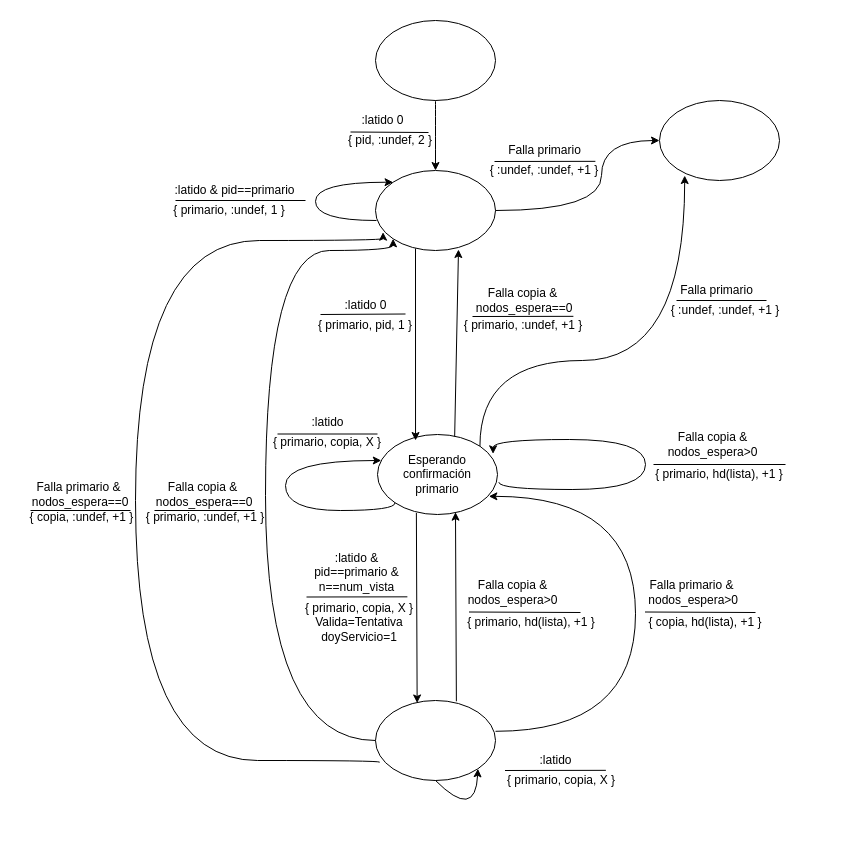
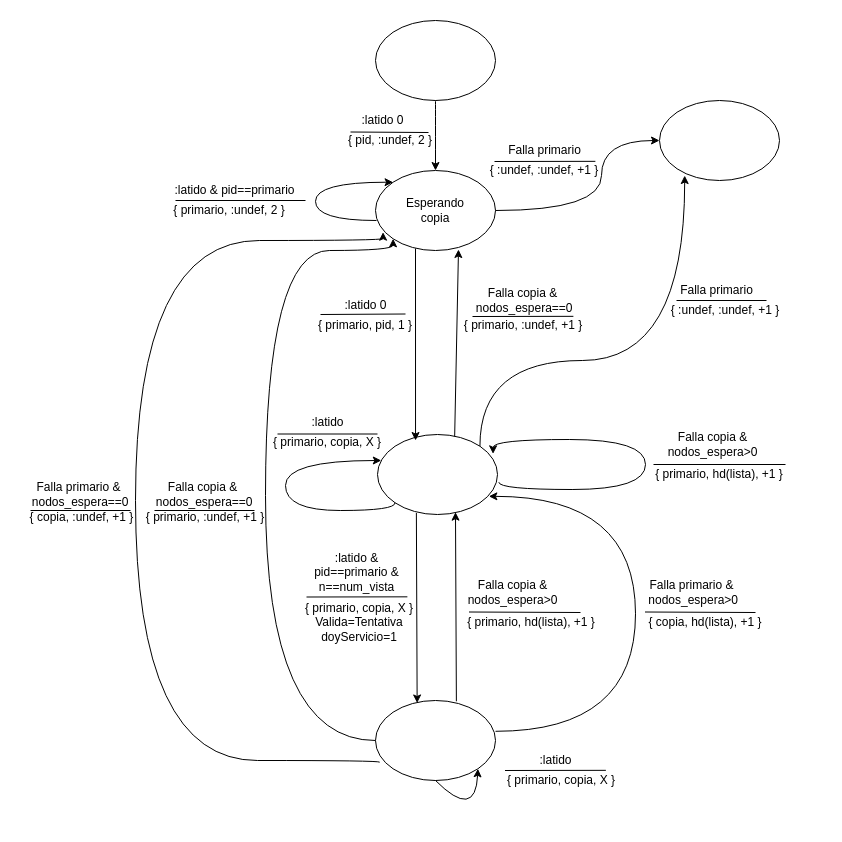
node "{ primario, :undef, 1 }": label "{ primario, :undef, 1 }" -> "{ primario, :undef, 2 }"
node "Esperando copia": added
node "Esperando confirmación primario": removed
